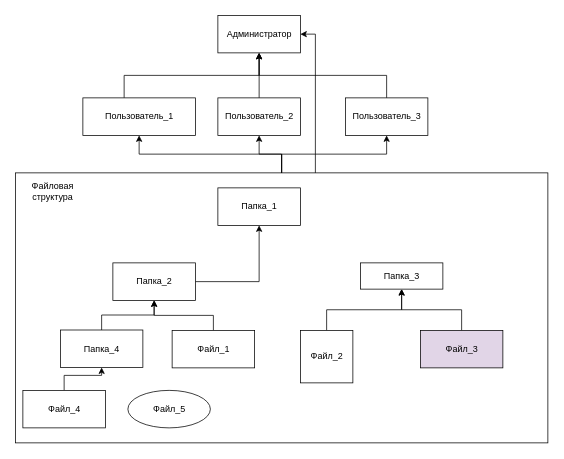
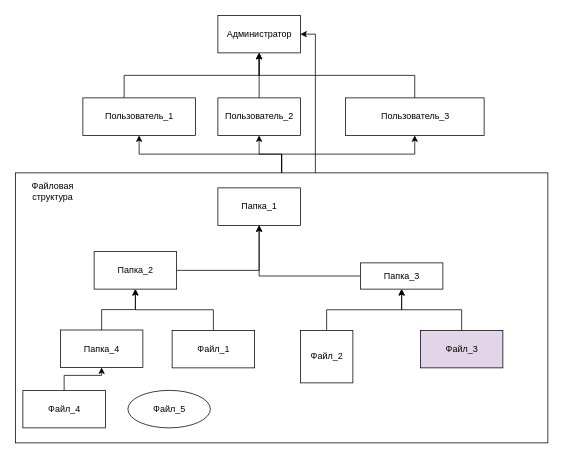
node "Пользователь_3": size 83x38 -> 139x38
edge "Папка_3" -> "Папка_1": added
node "Папка_2": moved (154, 282) -> (135, 270)
